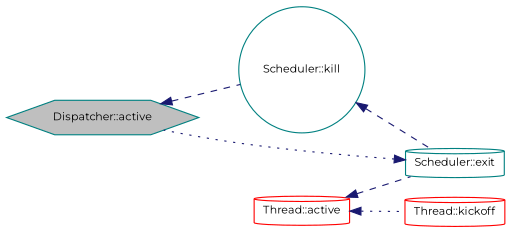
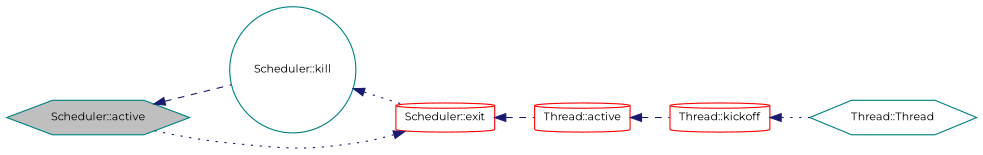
node "Dispatcher::active": label "Dispatcher::active" -> "Scheduler::active"
node "Thread::Thread": added
edge "Scheduler::exit" -> "Scheduler::kill": style dashed -> dotted
node "Scheduler::exit": color teal -> red
edge "Scheduler::exit" -> "Thread::active": reversed
edge "Thread::kickoff" -> "Thread::active": style dotted -> dashed
